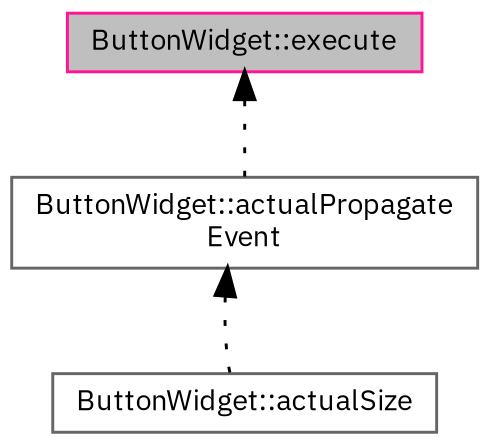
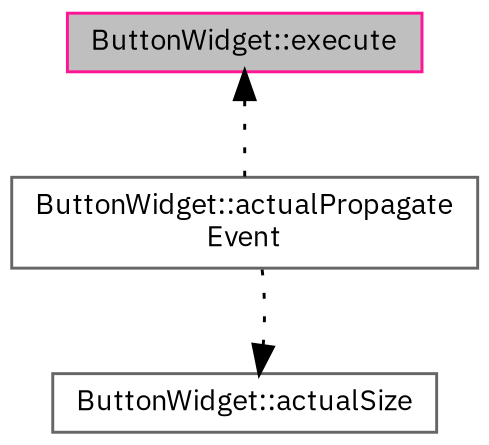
edge "ButtonWidget::actualSize" -> "ButtonWidget::actualPropagate Event": reversed
